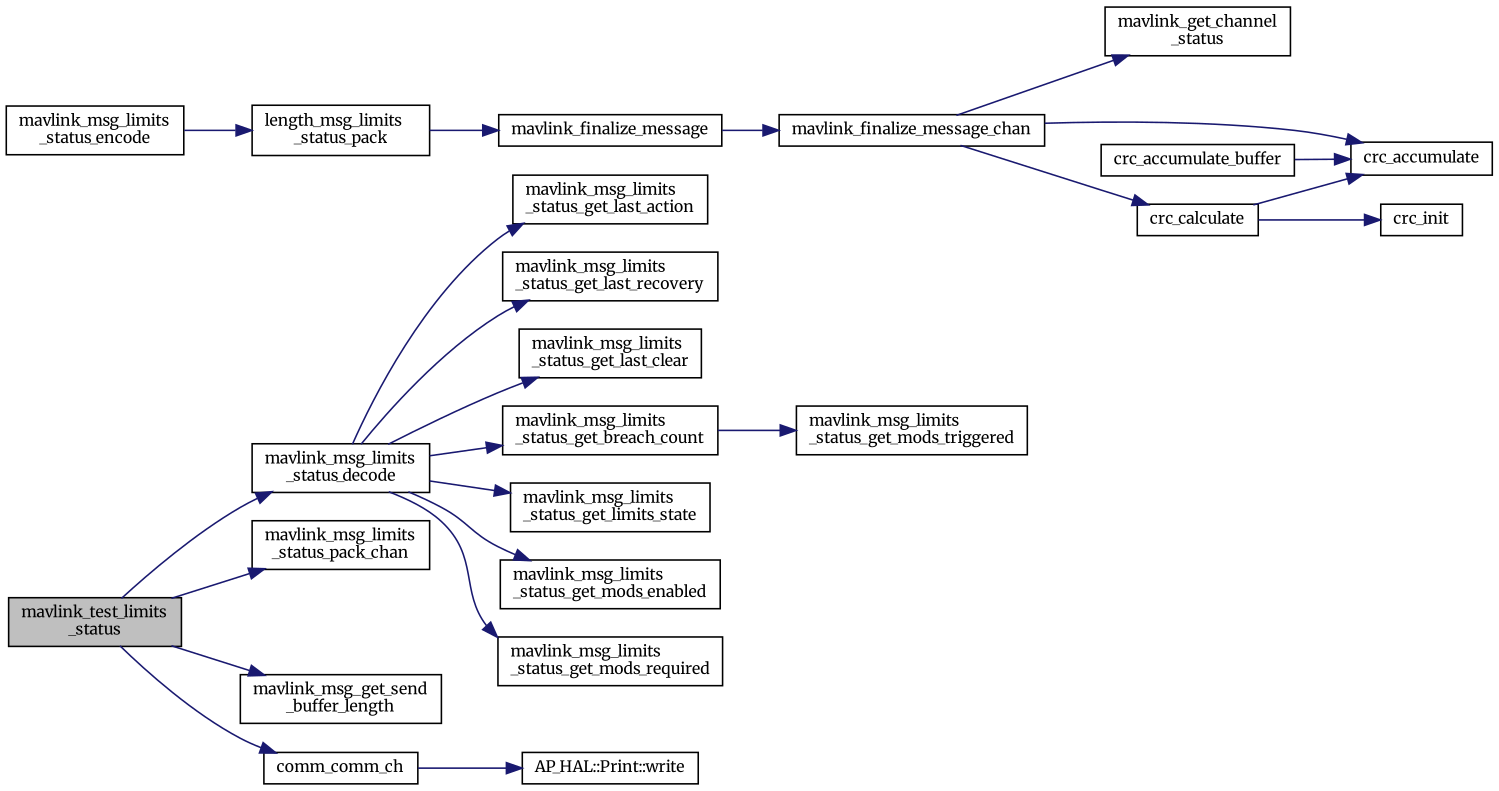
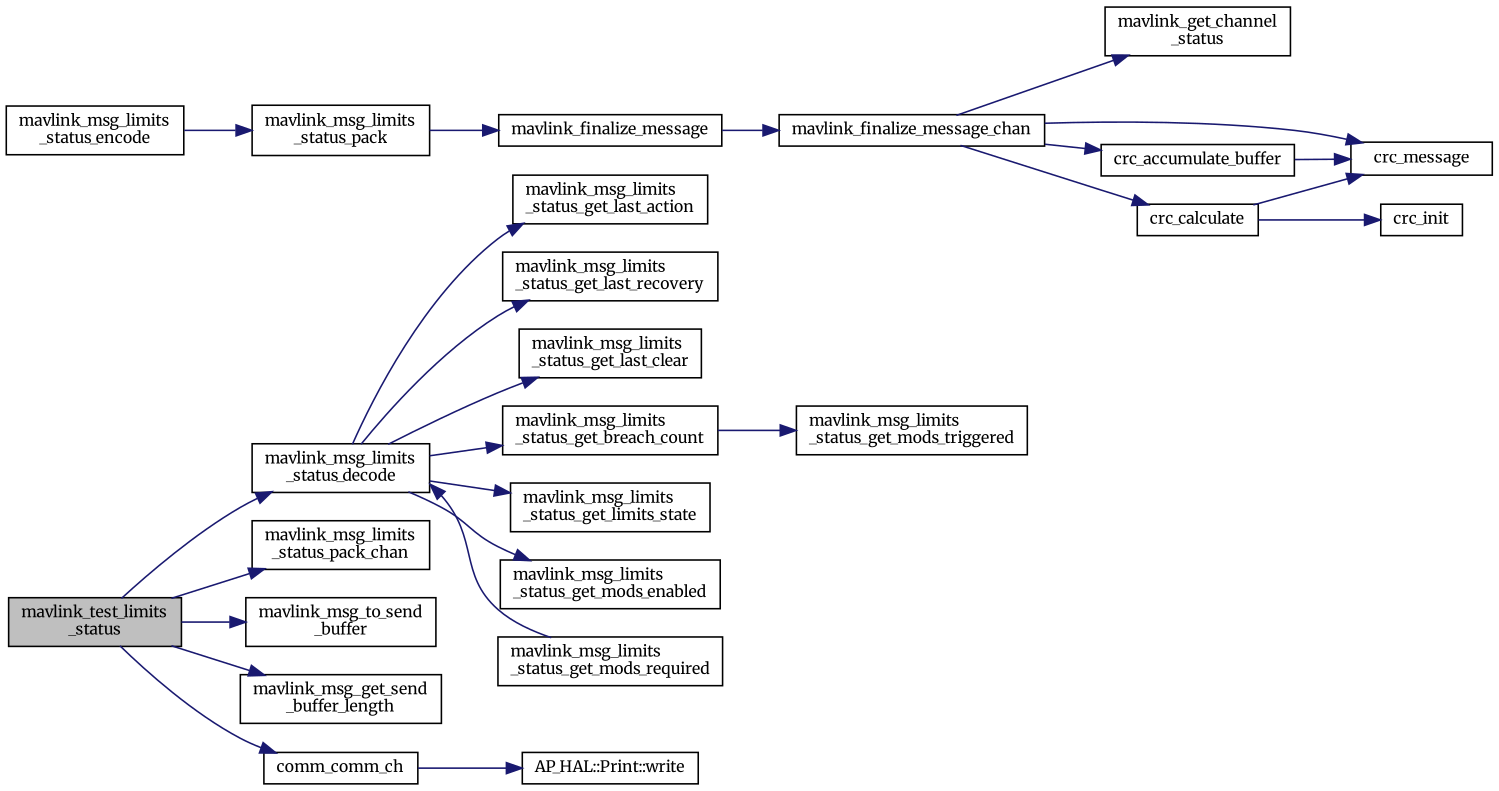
node "length_msg_limits _status_pack": label "length_msg_limits _status_pack" -> "mavlink_msg_limits _status_pack"
edge "mavlink_finalize_message_chan" -> "crc_accumulate_buffer": added
node "crc_accumulate": label "crc_accumulate" -> "crc_message"
edge "mavlink_msg_limits _status_decode" -> "mavlink_msg_limits _status_get_mods_required": reversed
node "mavlink_msg_to_send _buffer": added
